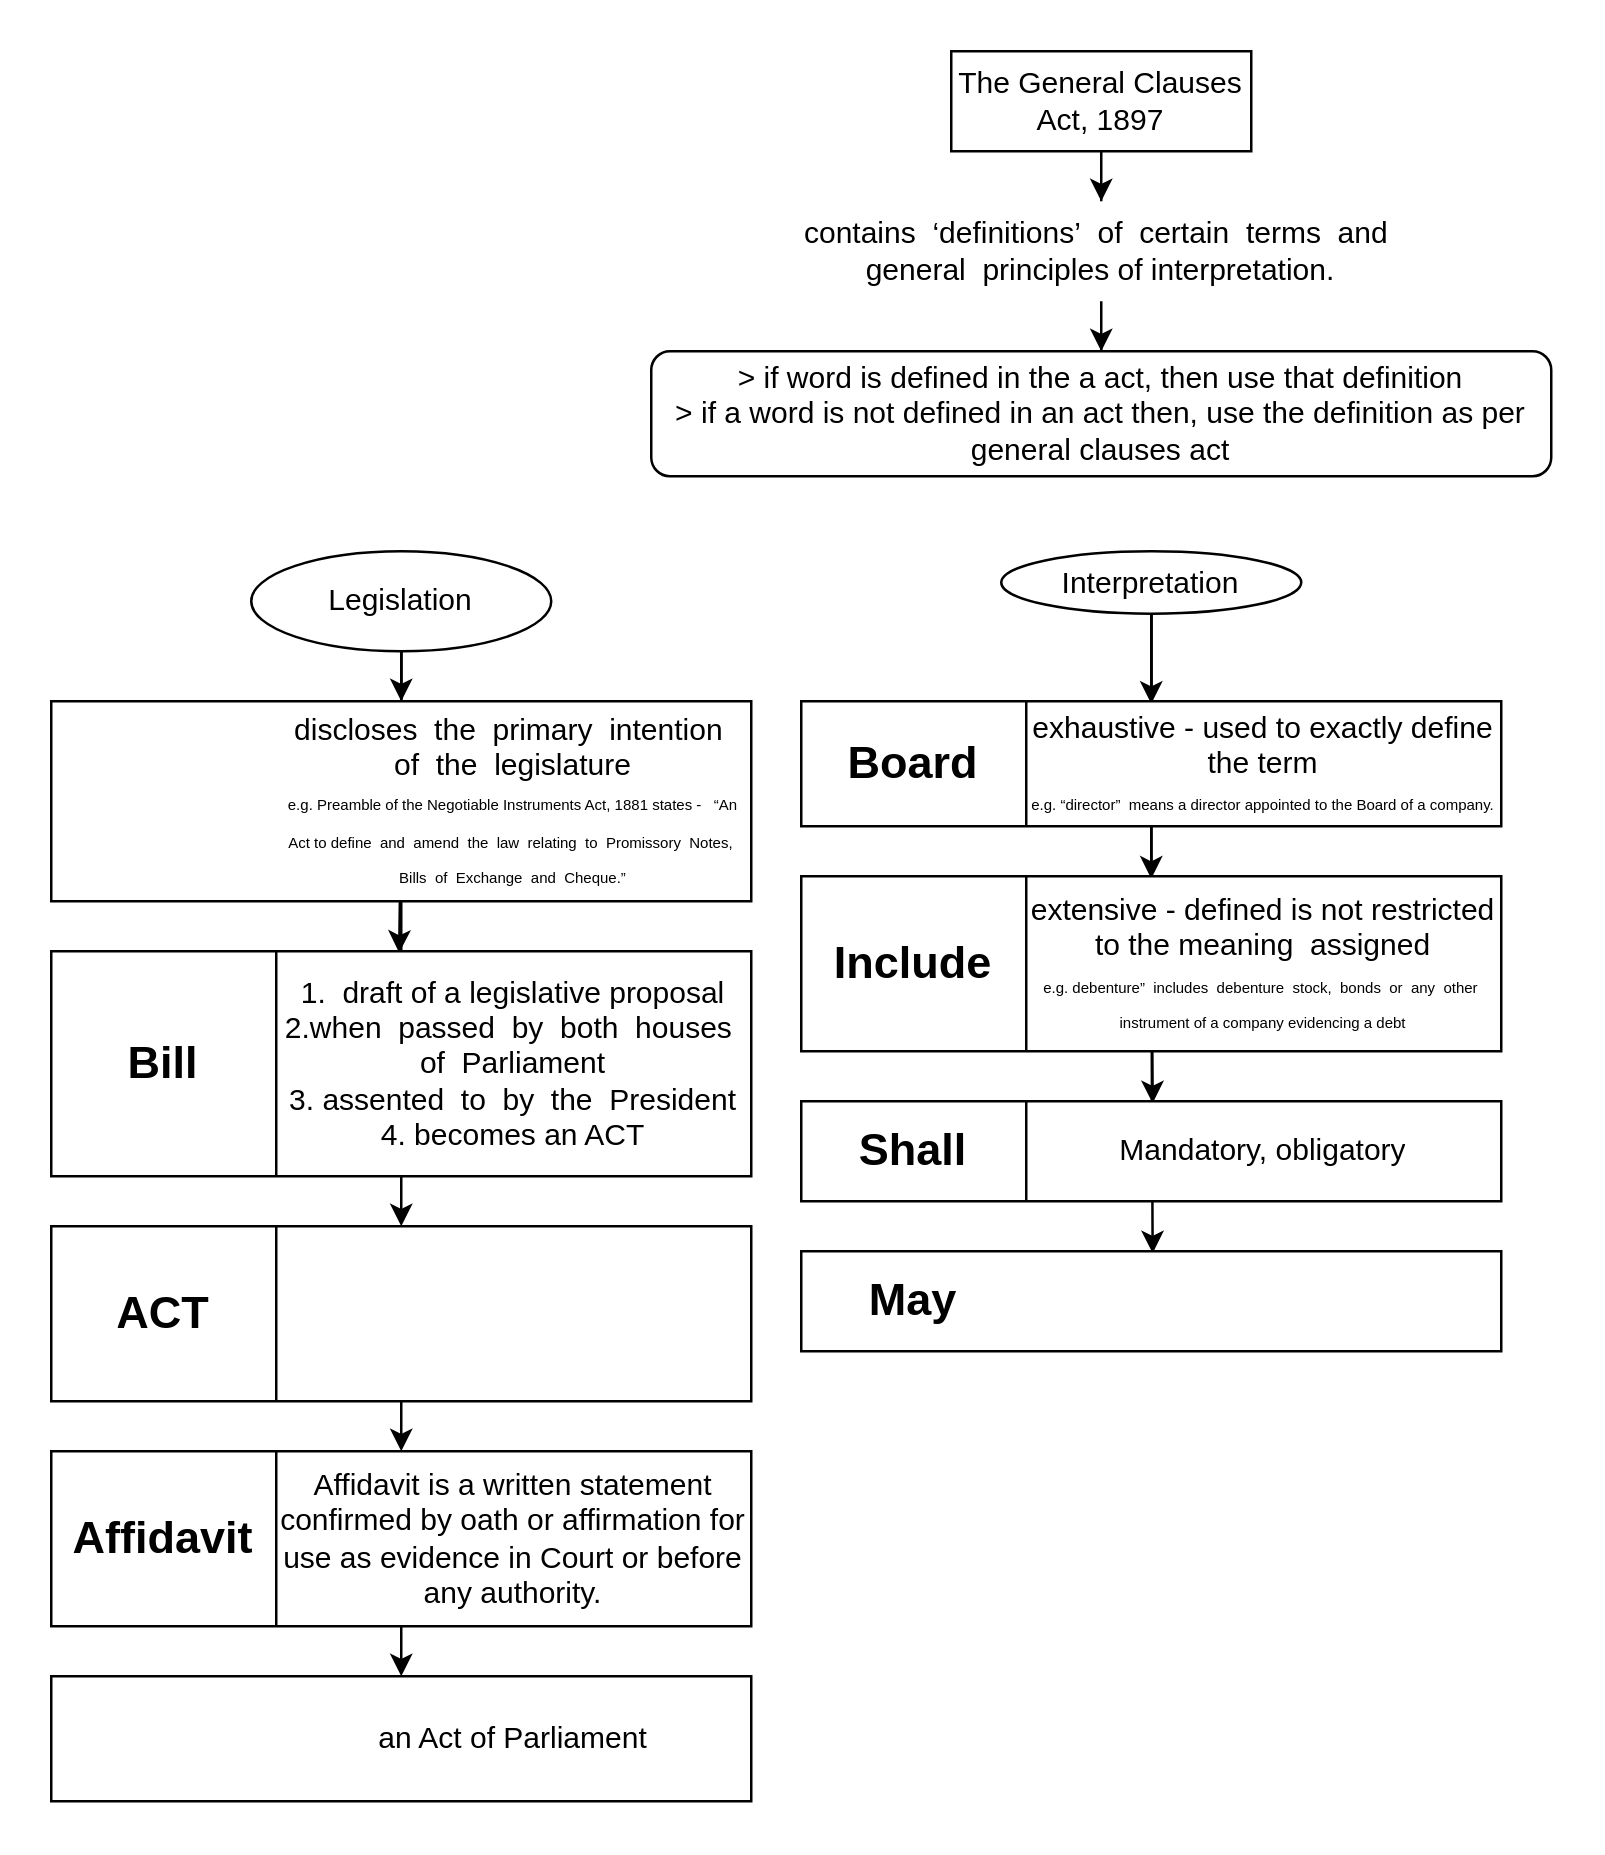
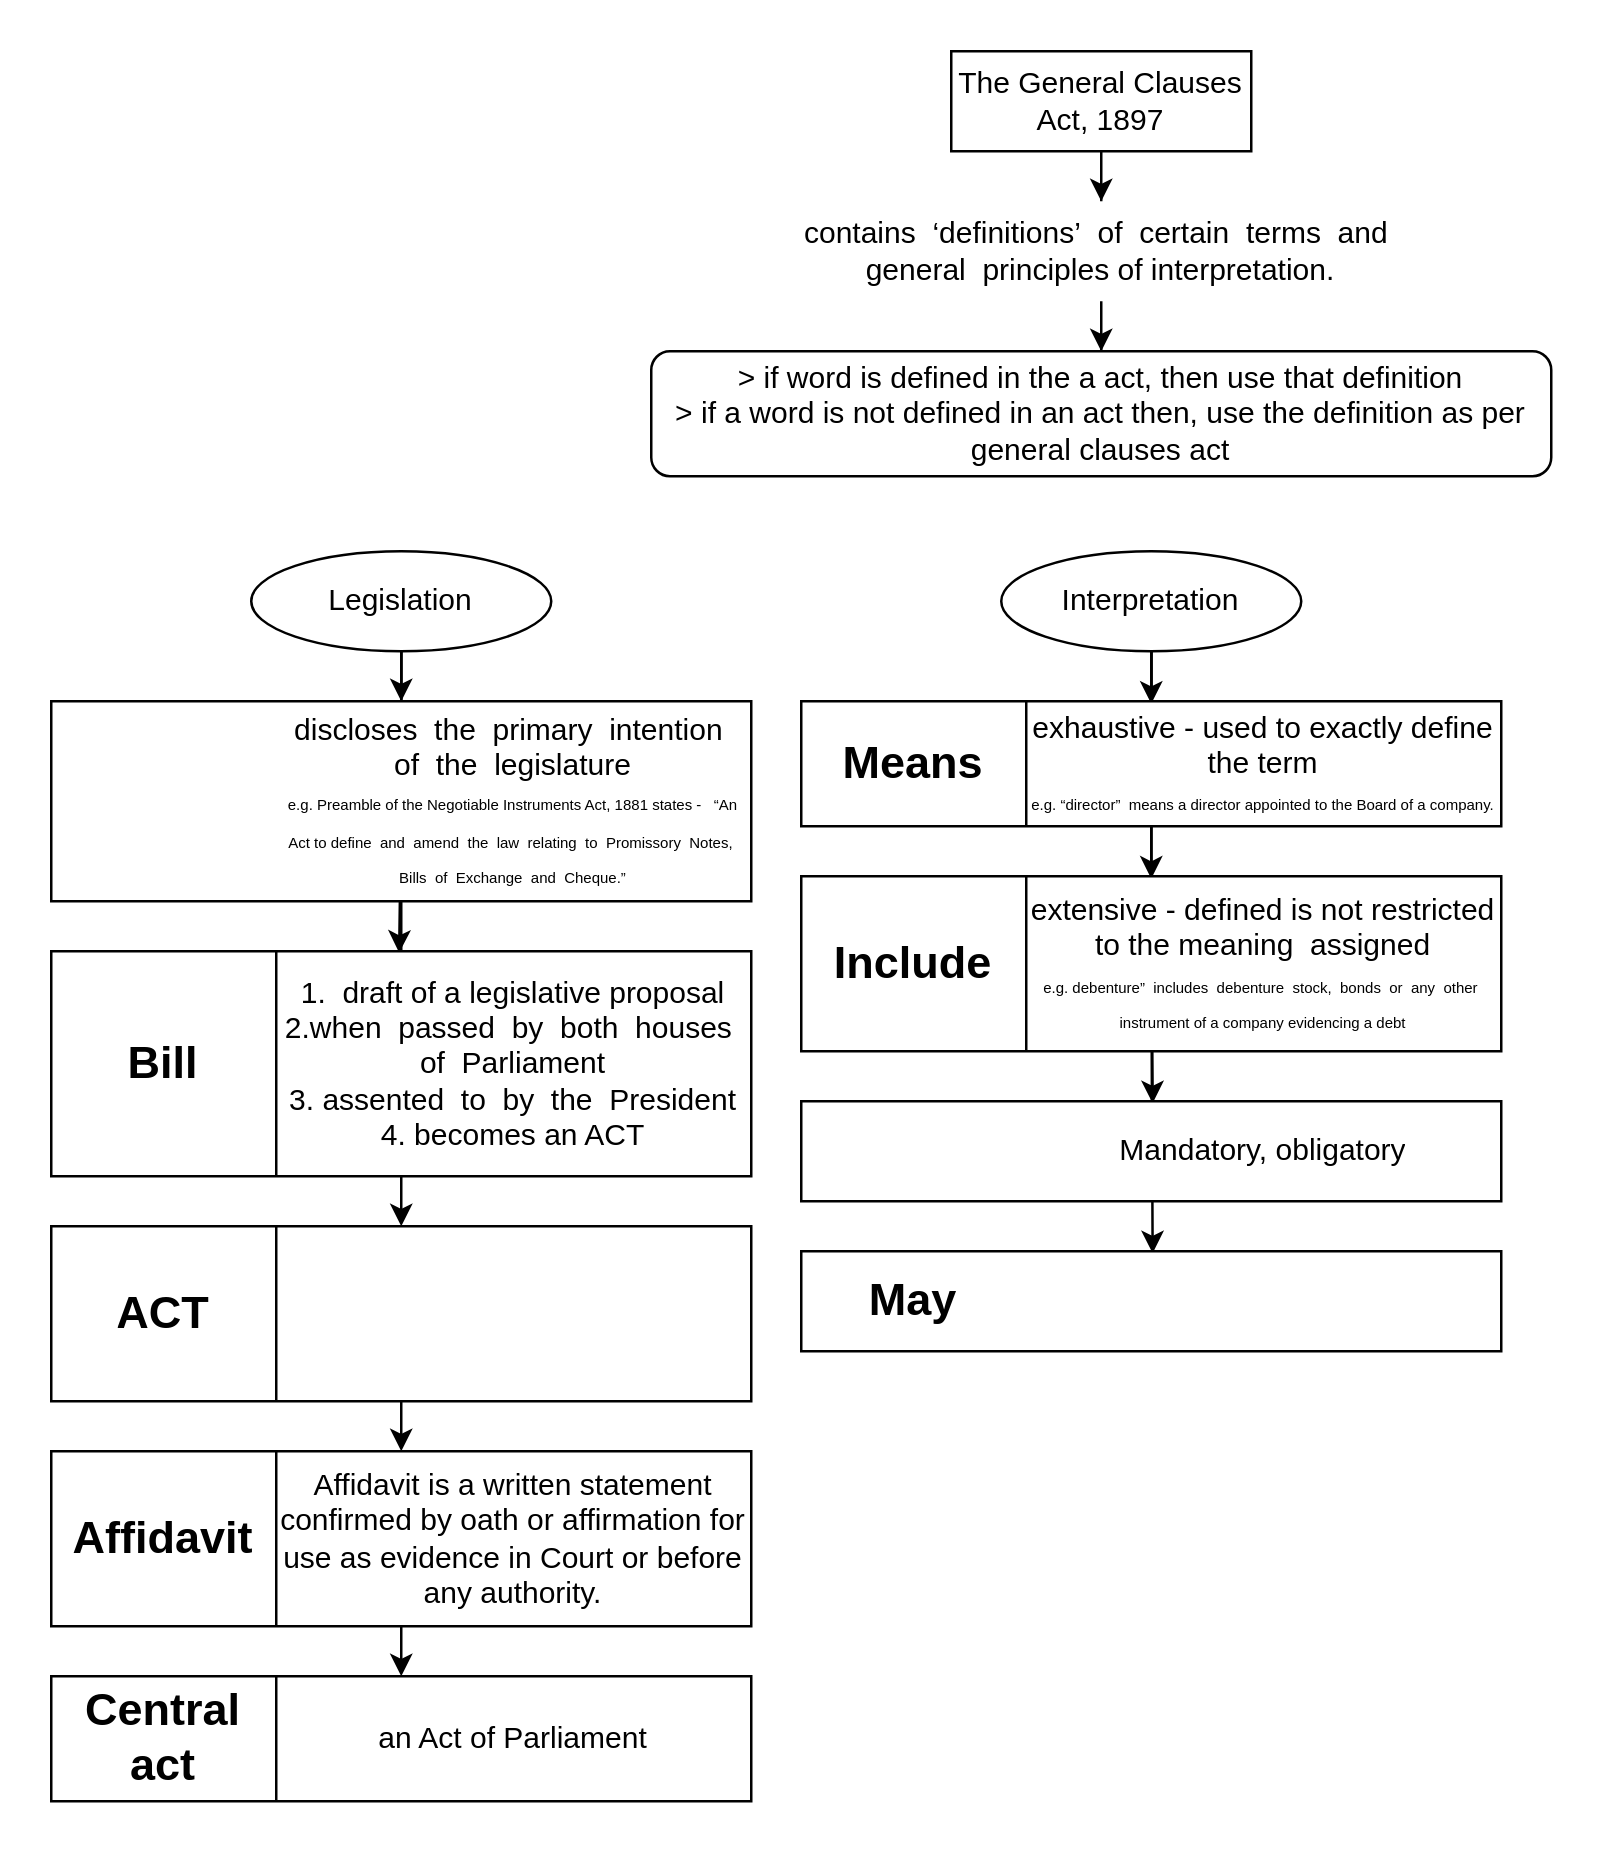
node "Interpretation": size 300x63 -> 300x100
node "Board": label "Board" -> "Means"
node "Shall": removed
node "Central act": added
